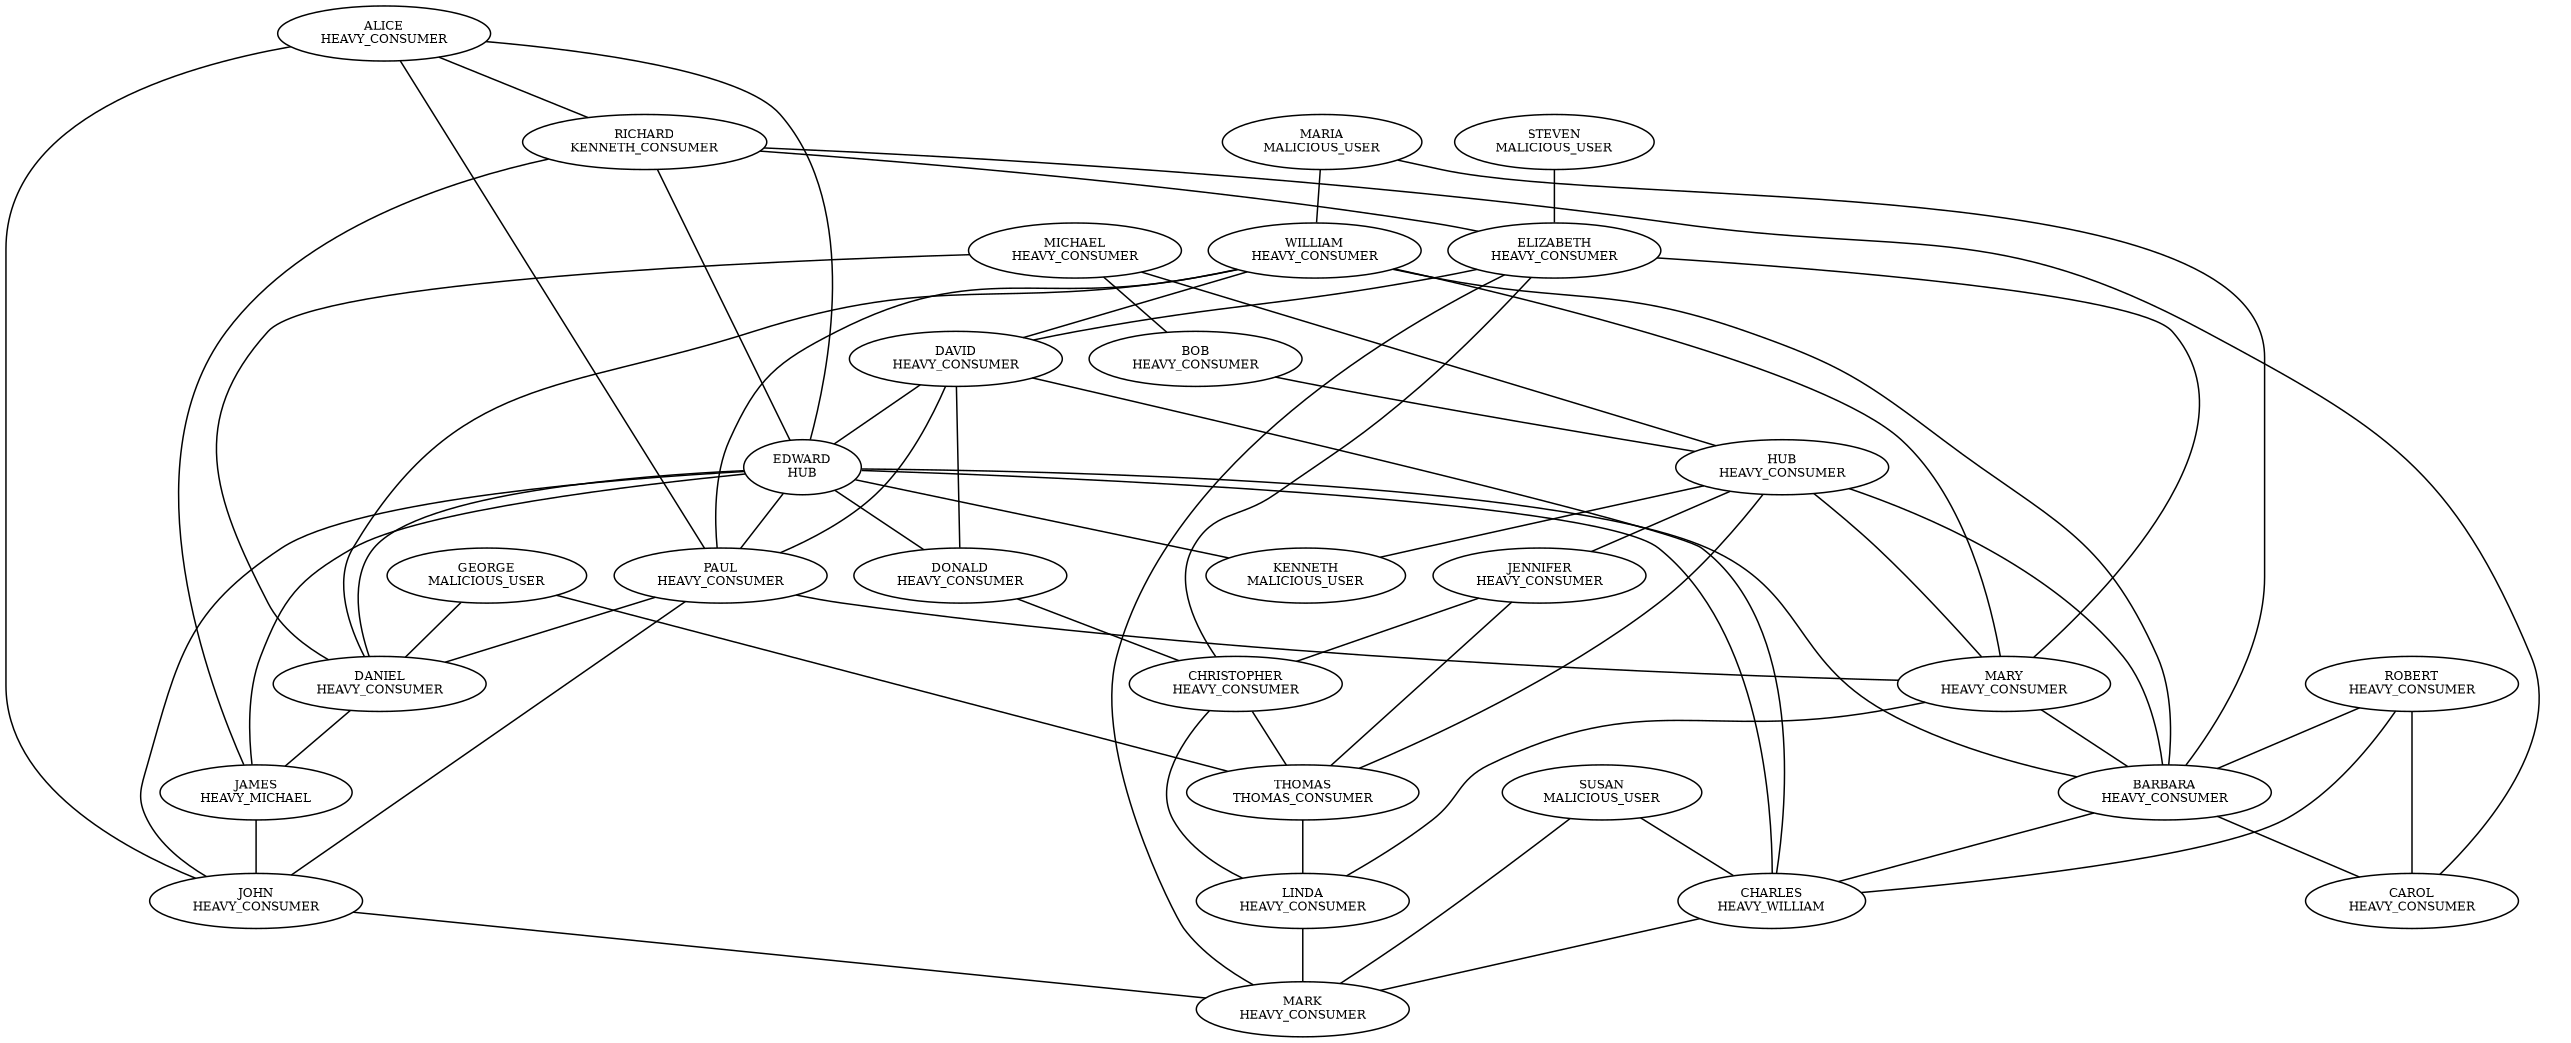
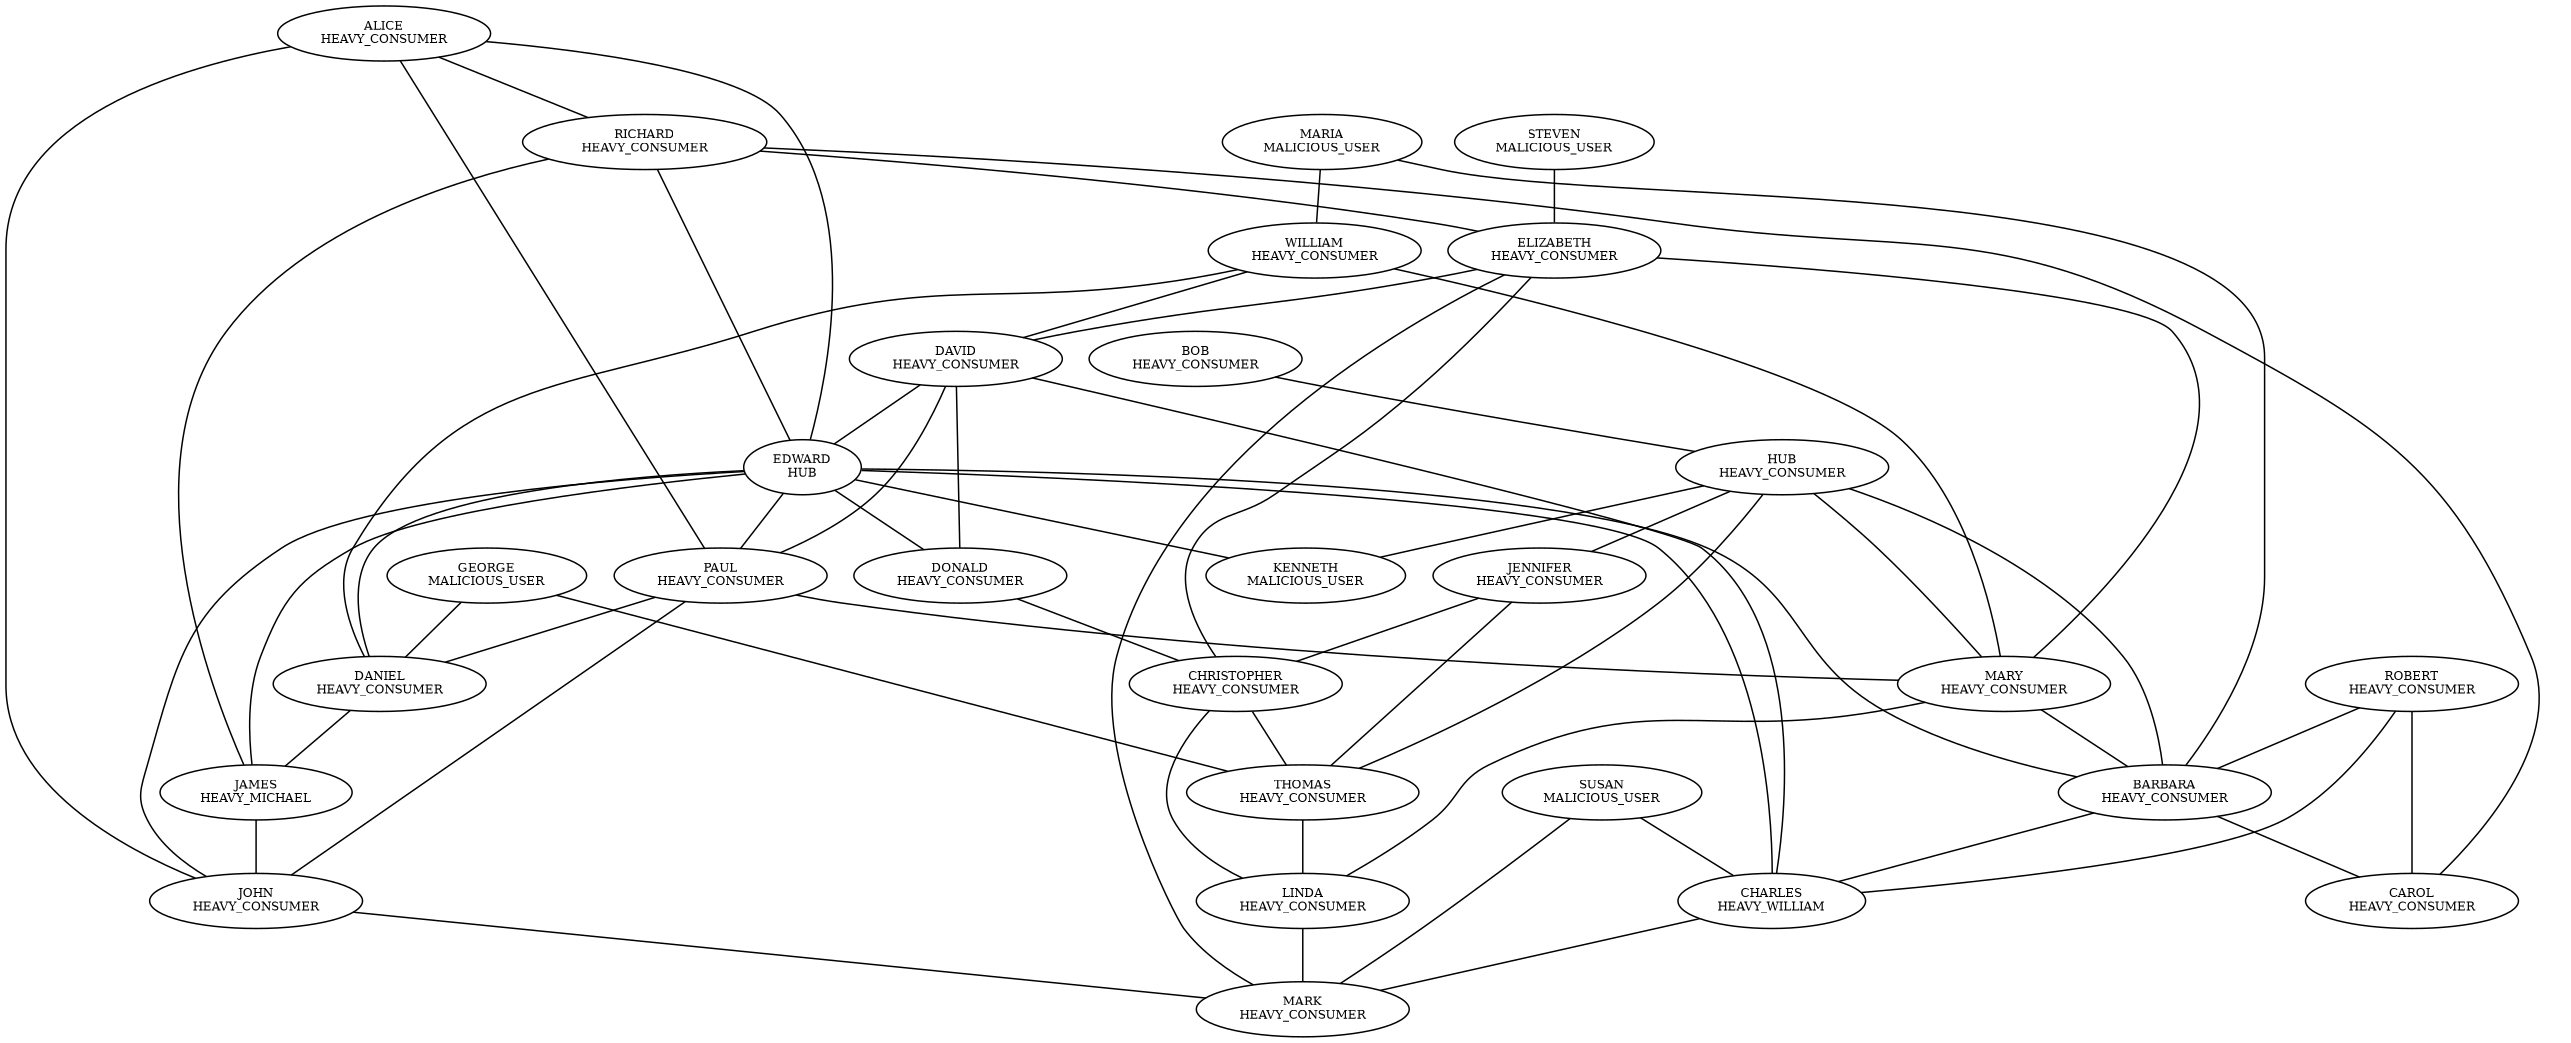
node "RICHARD KENNETH_CONSUMER": label "RICHARD KENNETH_CONSUMER" -> "RICHARD HEAVY_CONSUMER"
node "MICHAEL HEAVY_CONSUMER": removed
edge "WILLIAM HEAVY_CONSUMER" -- "PAUL HEAVY_CONSUMER": removed
edge "WILLIAM HEAVY_CONSUMER" -- "BARBARA HEAVY_CONSUMER": removed
node "THOMAS THOMAS_CONSUMER": label "THOMAS THOMAS_CONSUMER" -> "THOMAS HEAVY_CONSUMER"
